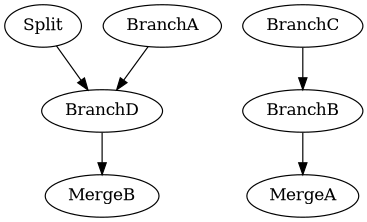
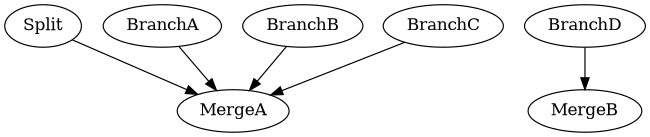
edge "Split" -> "BranchD": now "Split" -> "MergeA"
edge "BranchA" -> "BranchD": now "BranchA" -> "MergeA"
edge "BranchC" -> "BranchB": now "BranchC" -> "MergeA"
